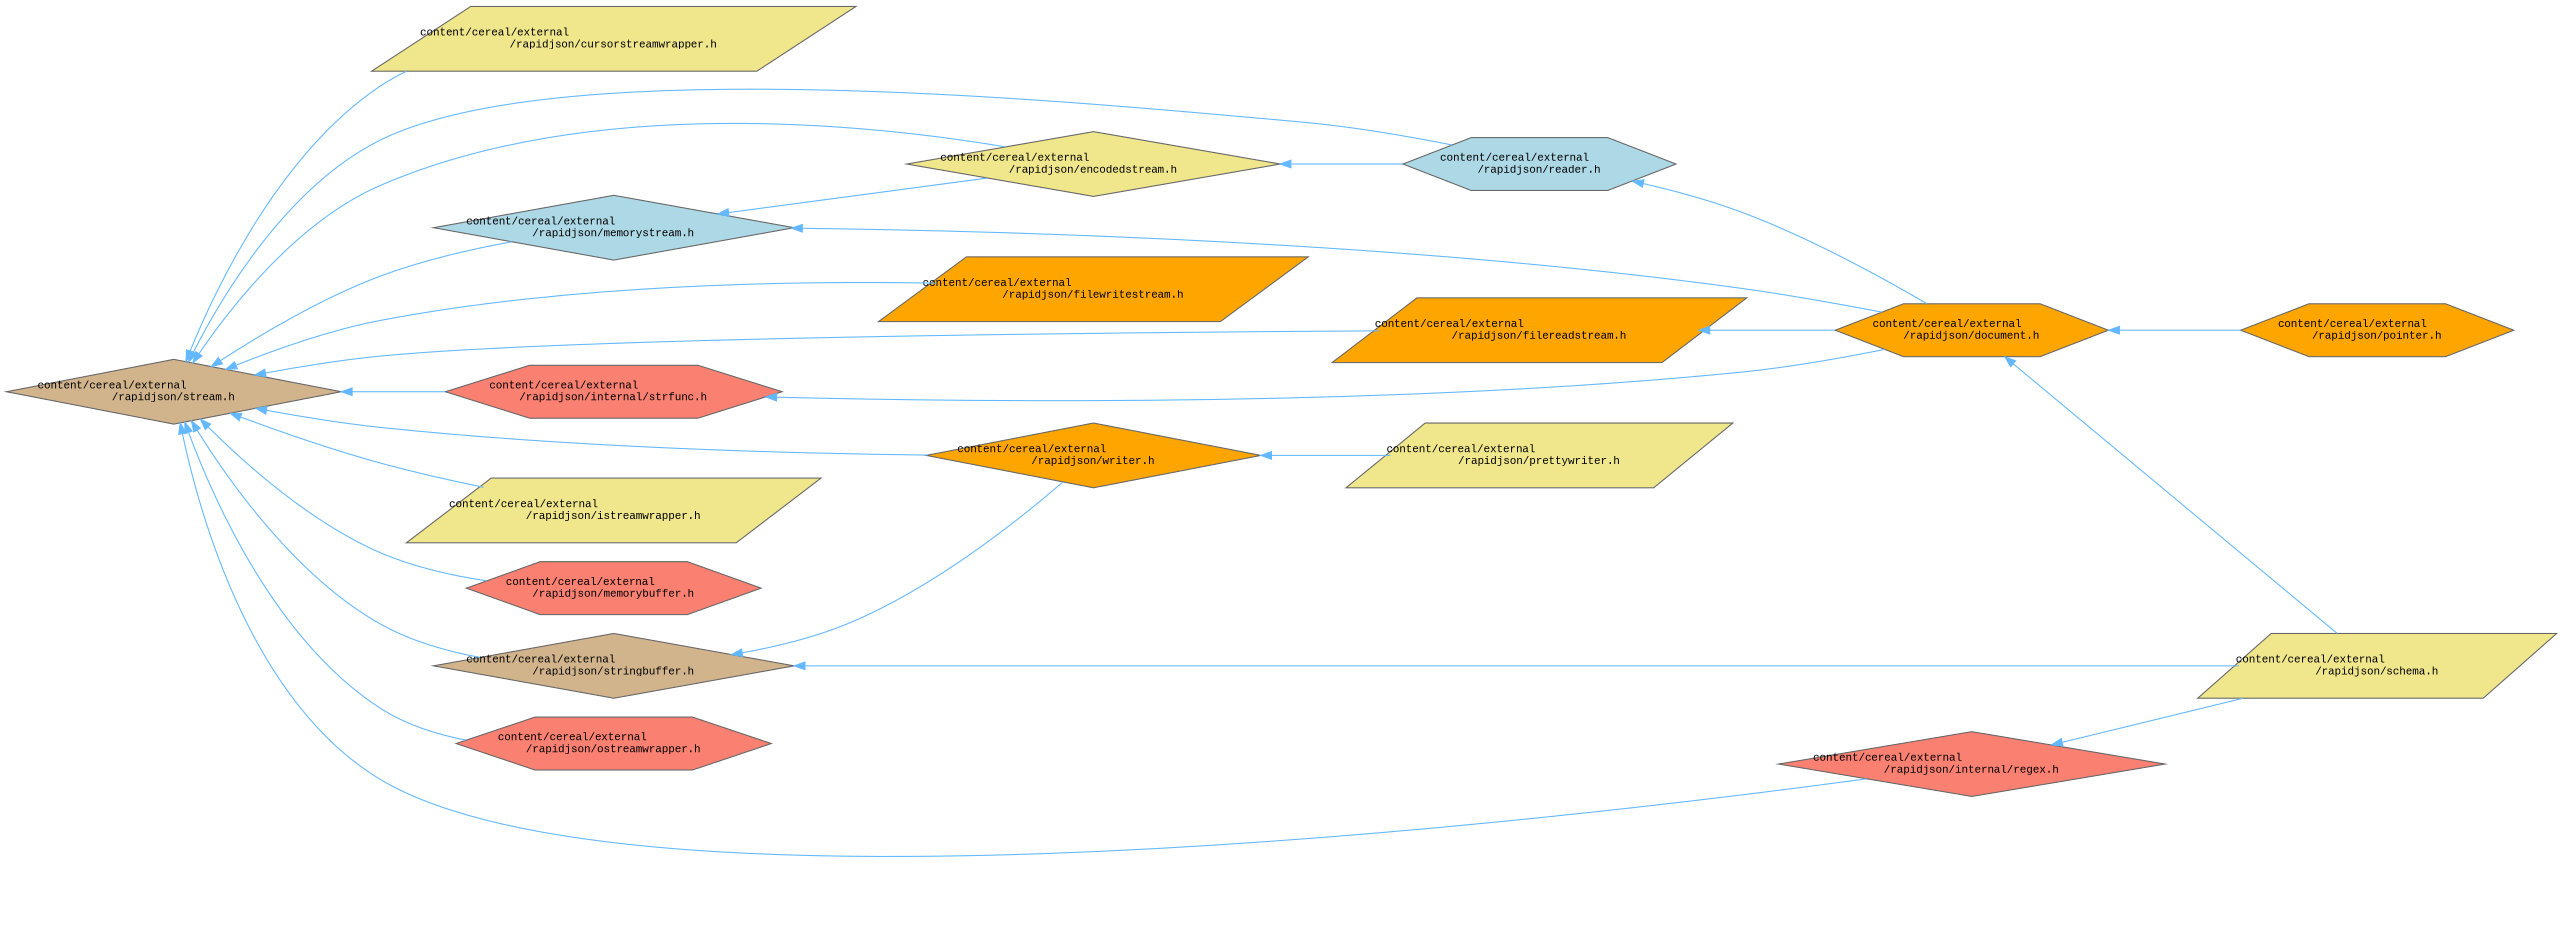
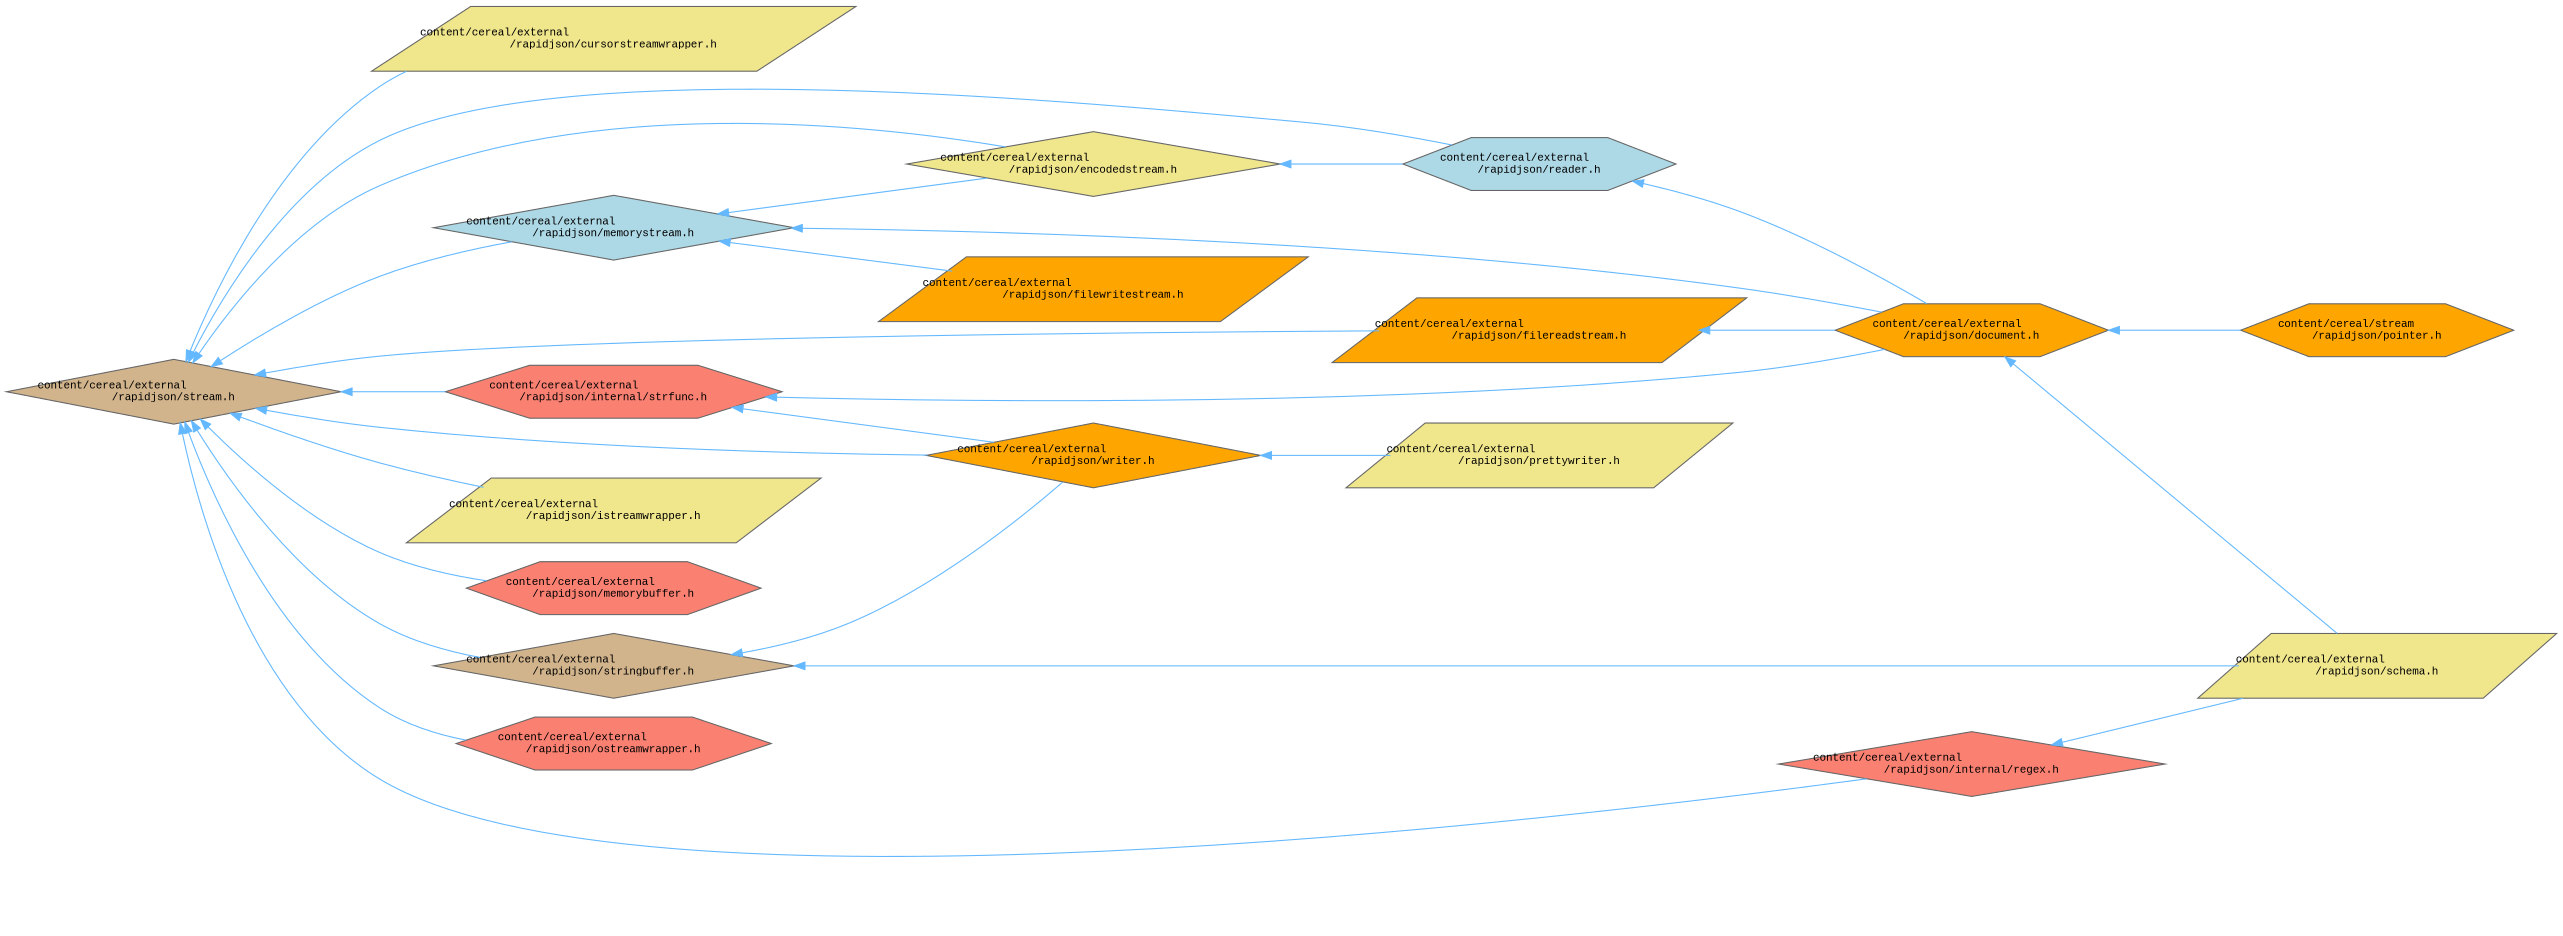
edge "content/cereal/external /rapidjson/filewritestream.h" -> "content/cereal/external /rapidjson/stream.h": now "content/cereal/external /rapidjson/filewritestream.h" -> "content/cereal/external /rapidjson/memorystream.h"
node "content/cereal/external /rapidjson/pointer.h": label "content/cereal/external /rapidjson/pointer.h" -> "content/cereal/stream /rapidjson/pointer.h"
edge "content/cereal/external /rapidjson/writer.h" -> "content/cereal/external /rapidjson/internal/strfunc.h": added
